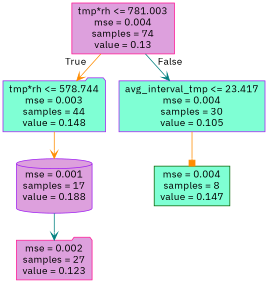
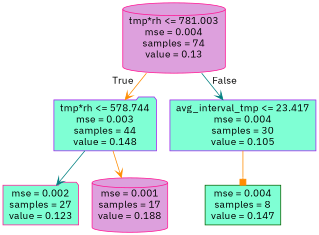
node "tmp*rh <= 781.003 mse = 0.004 samples = 74 value = 0.13": shape box -> cylinder
node "mse = 0.001 samples = 17 value = 0.188": color purple -> deeppink
edge "mse = 0.001 samples = 17 value = 0.188" -> "mse = 0.002 samples = 27 value = 0.123": now "tmp*rh <= 578.744 mse = 0.003 samples = 44 value = 0.148" -> "mse = 0.002 samples = 27 value = 0.123"
node "mse = 0.002 samples = 27 value = 0.123": fillcolor plum -> aquamarine
